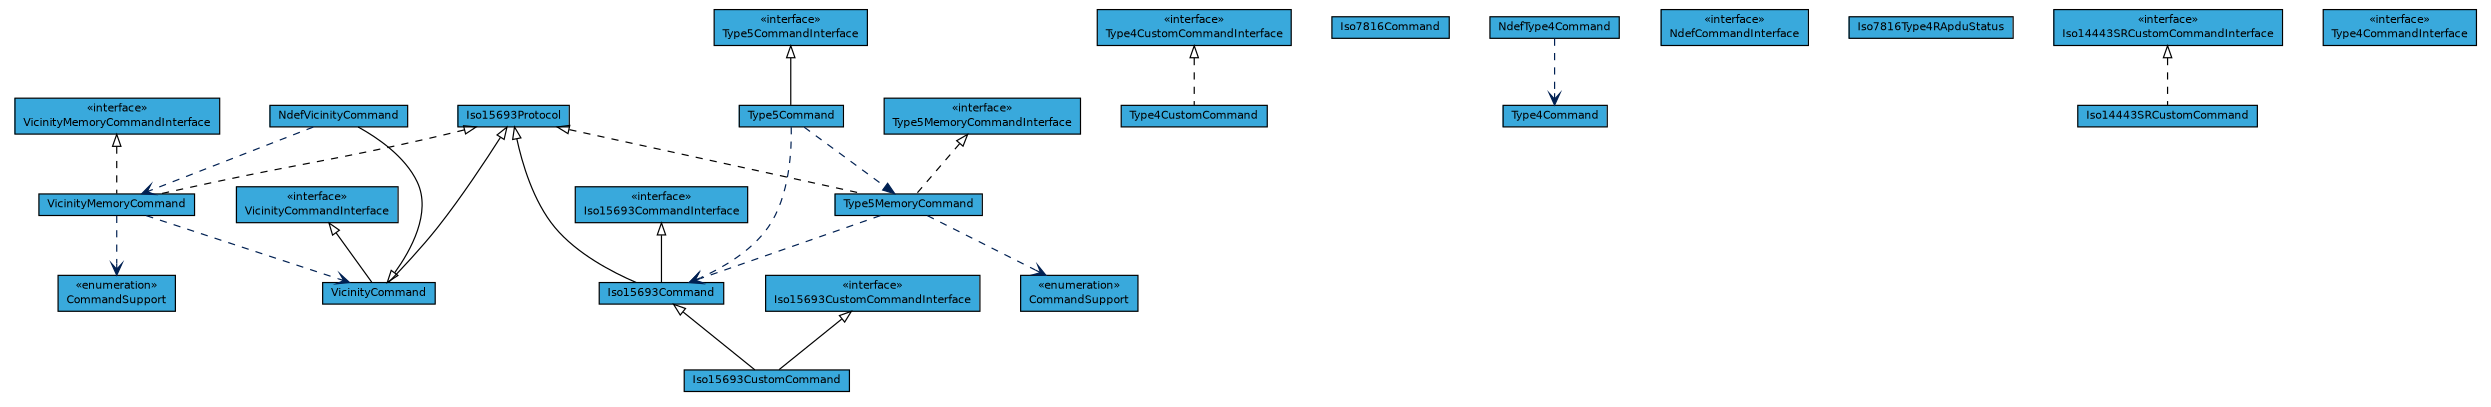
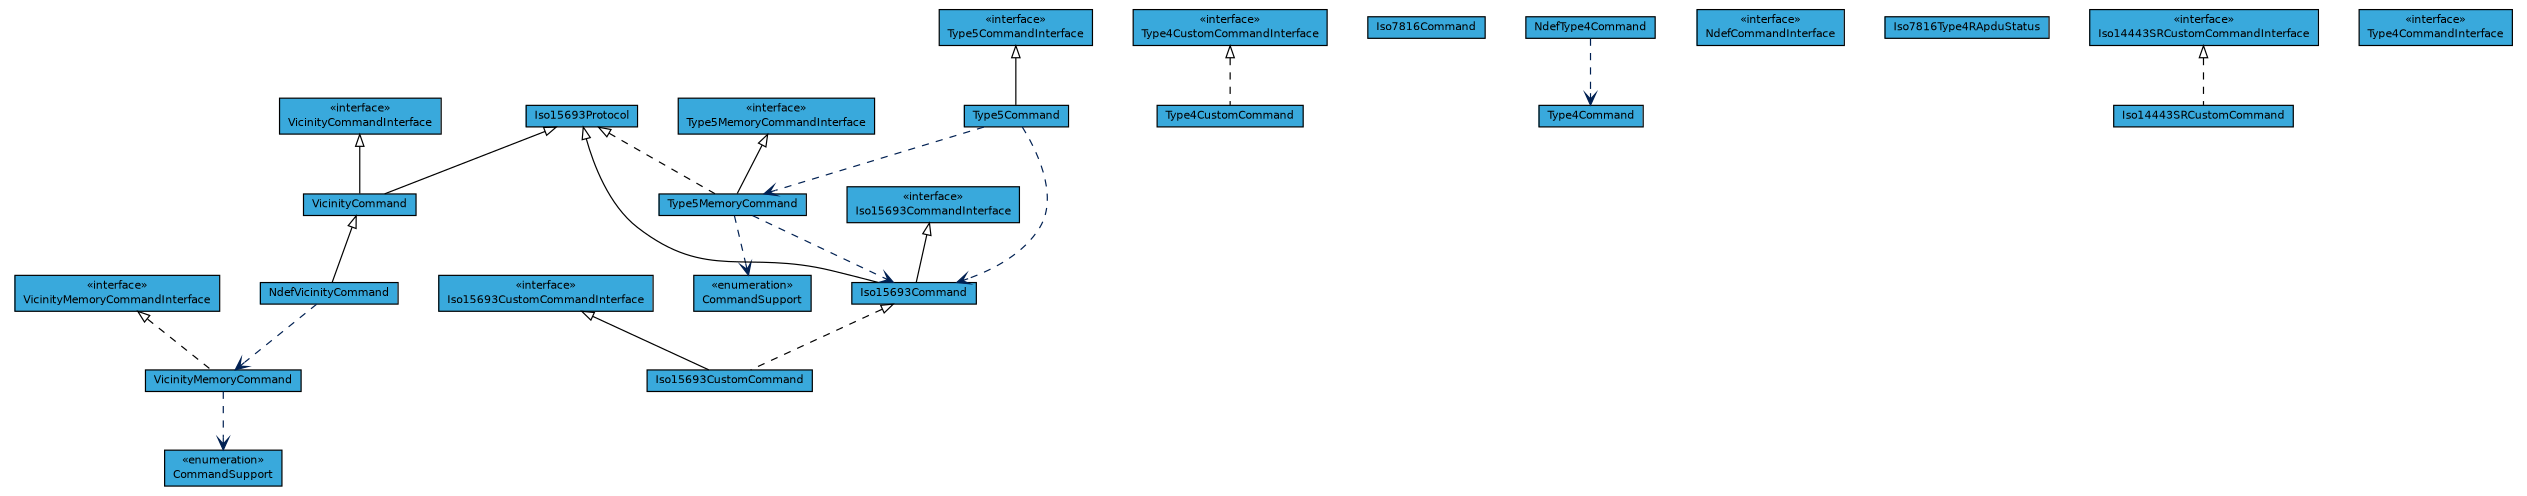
edge "Type5Command" -> "Type5MemoryCommand": arrowhead normal -> open
edge "VicinityMemoryCommand" -> "Iso15693Protocol": removed
edge "Type5MemoryCommand" -> "Type5MemoryCommandInterface": style dashed -> solid
edge "VicinityMemoryCommand" -> "VicinityCommand": removed
edge "Iso15693CustomCommand" -> "Iso15693Command": style solid -> dashed
